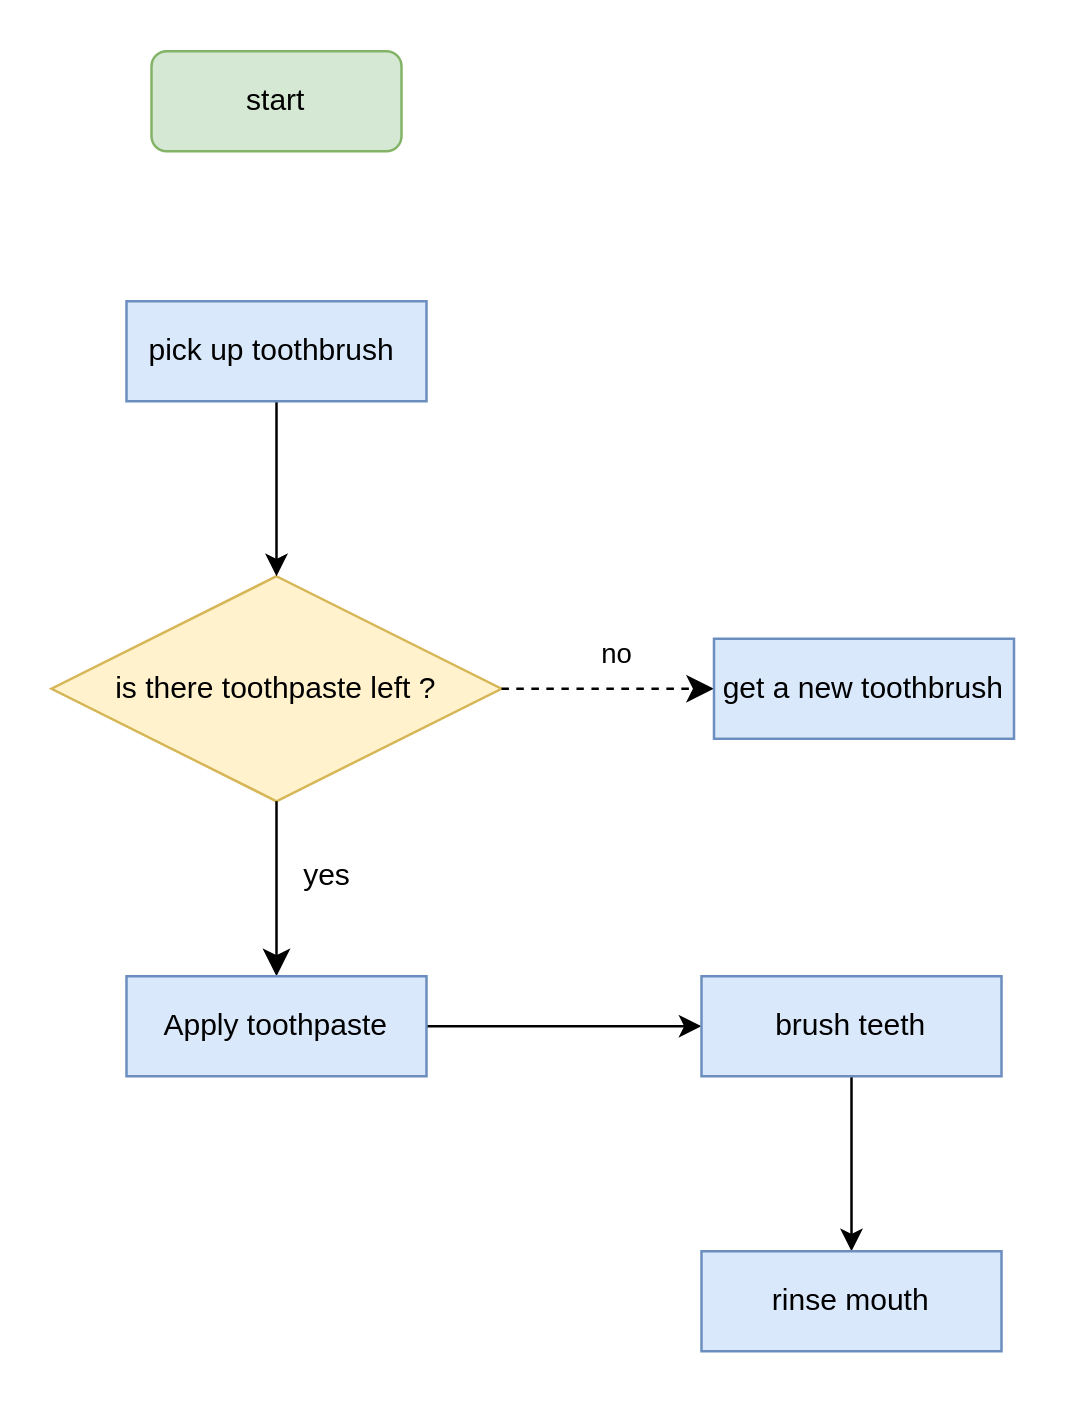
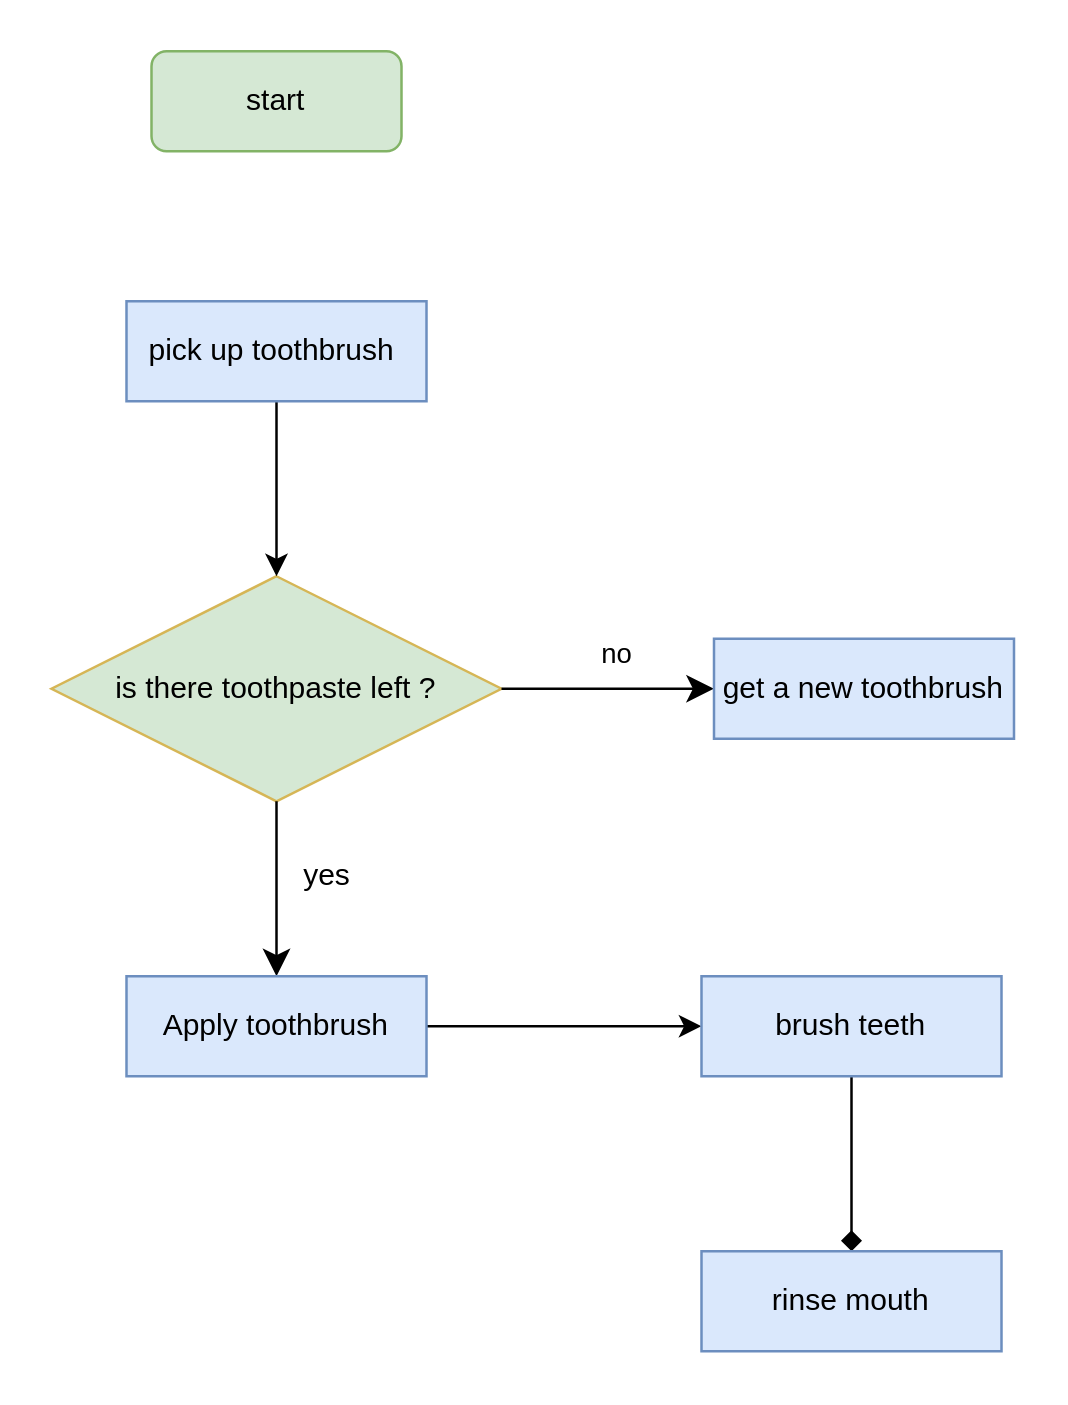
node "is there toothpaste left ?": fillcolor #fff2cc -> #d5e8d4
edge "is there toothpaste left ?" -> "get a new toothbrush": style dashed -> solid
node "Apply toothpaste": label "Apply toothpaste" -> "Apply toothbrush"
edge "brush teeth" -> "rinse mouth": arrowhead classic -> diamond
